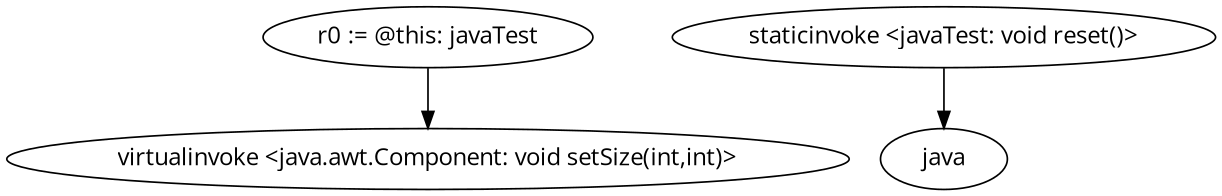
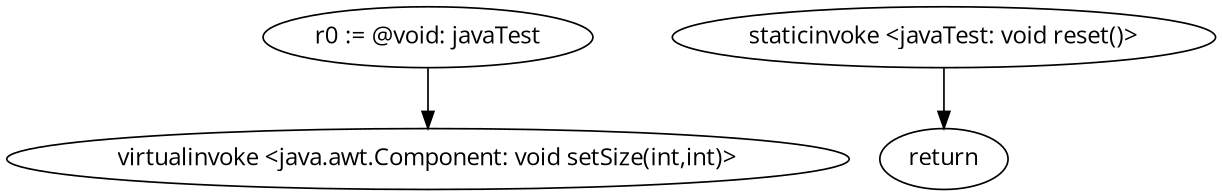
node "r0 := @this: javaTest": label "r0 := @this: javaTest" -> "r0 := @void: javaTest"
node "java": label "java" -> "return"
